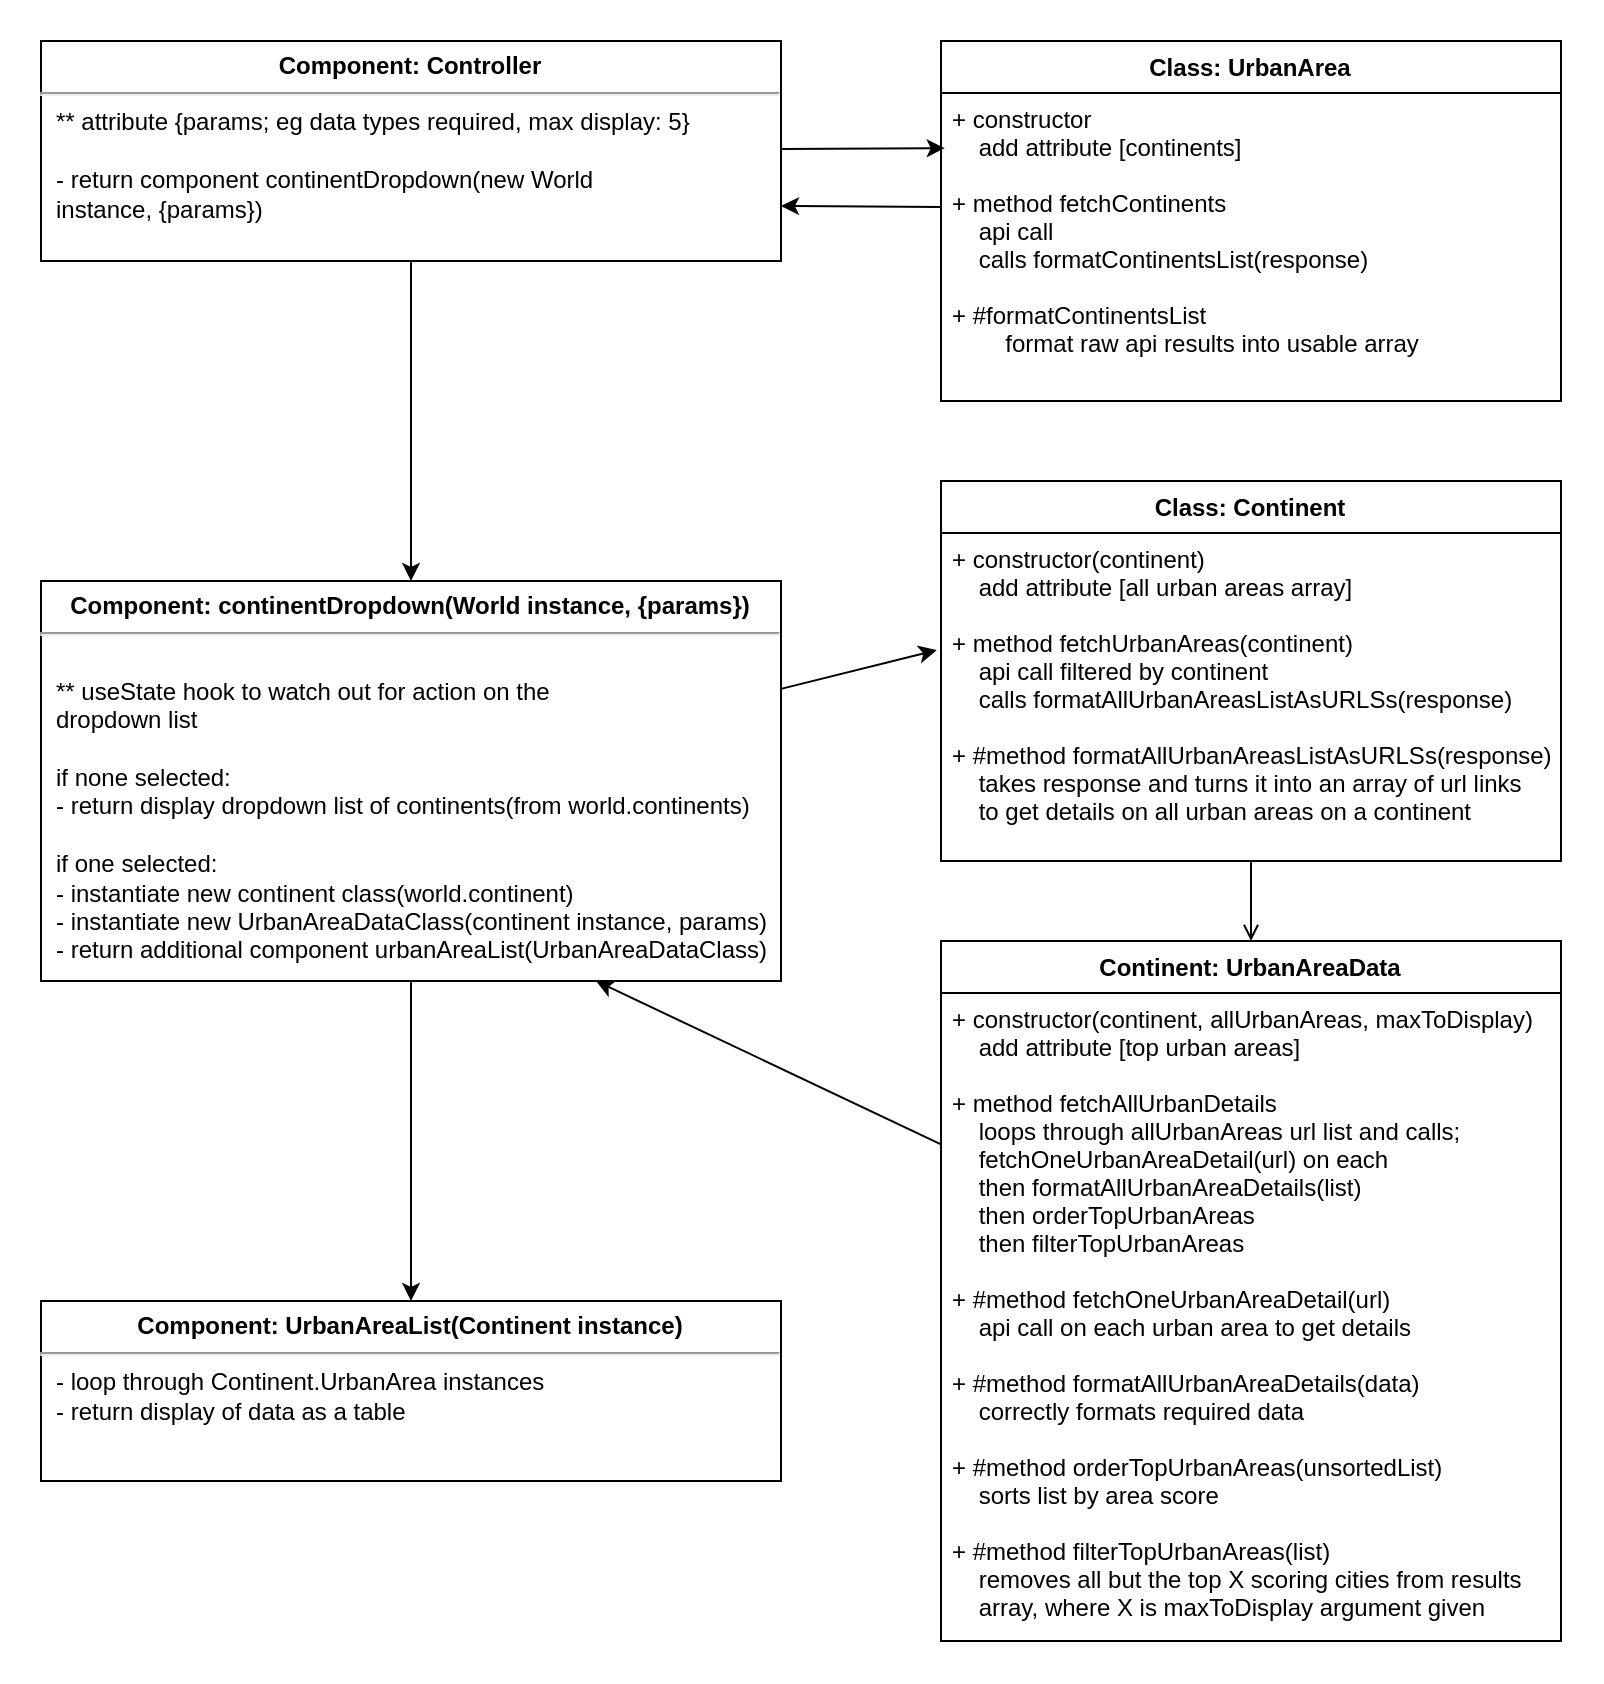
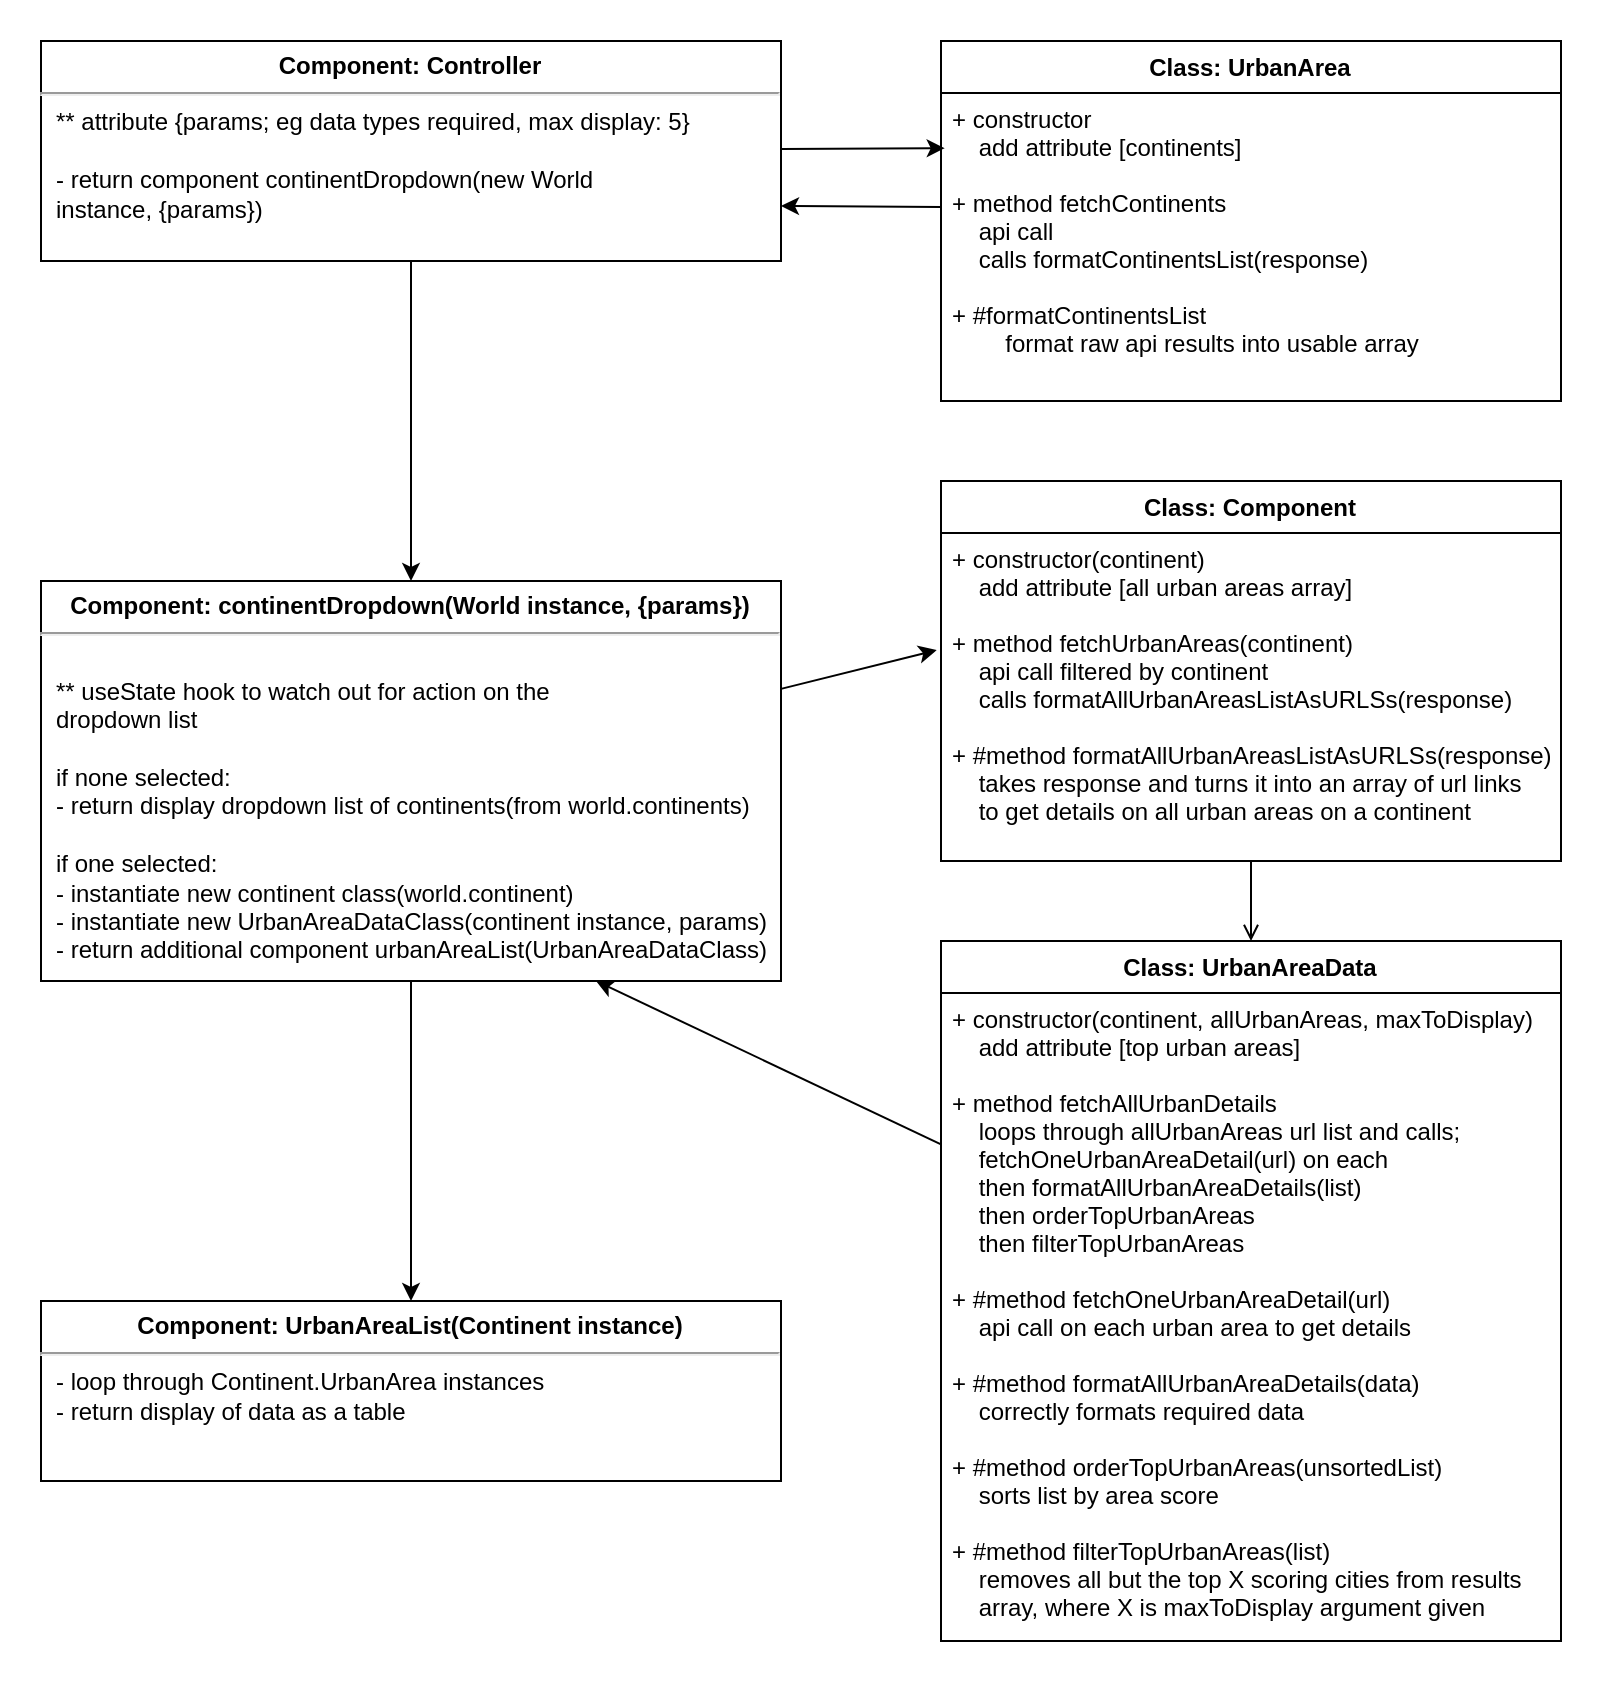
node "Class: Continent": label "Class: Continent" -> "Class: Component"
node "Continent: UrbanAreaData": label "Continent: UrbanAreaData" -> "Class: UrbanAreaData"
